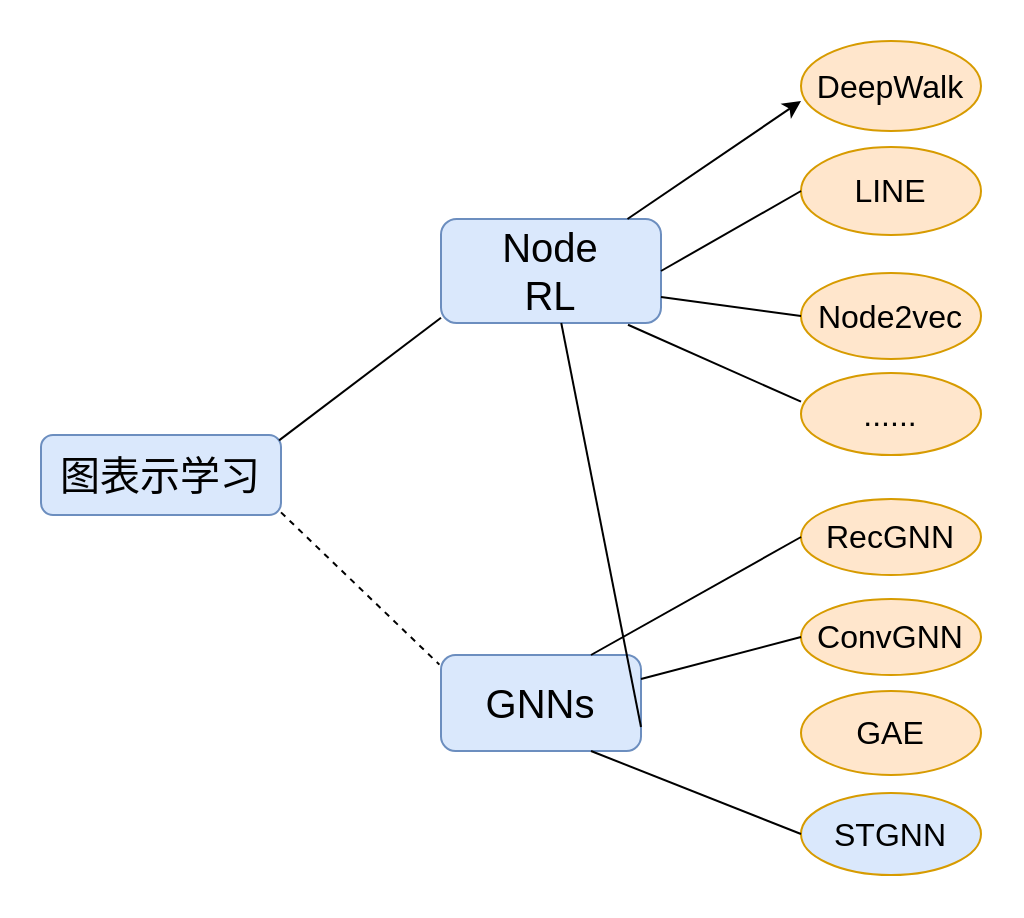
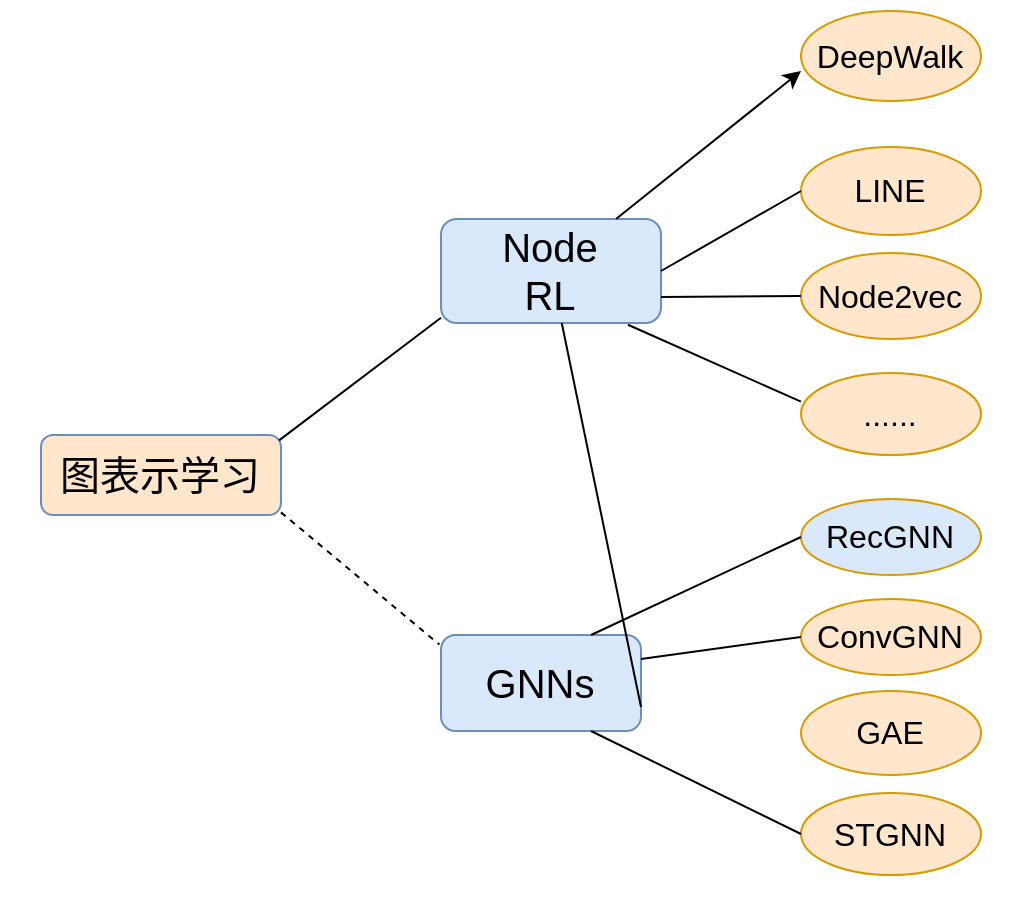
node "DeepWalk": moved (891, 86) -> (891, 56)
node "Node2vec": moved (891, 316) -> (891, 296)
node "图表示学习": fillcolor #dae8fc -> #ffe6cc
node "RecGNN": fillcolor #ffe6cc -> #dae8fc
node "GNNs": moved (541, 703) -> (541, 683)
node "STGNN": fillcolor #dae8fc -> #ffe6cc
